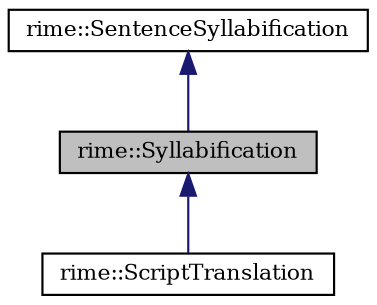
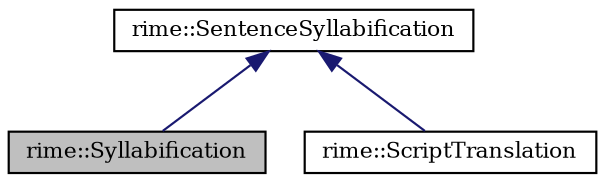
edge "rime::ScriptTranslation" -> "rime::Syllabification": now "rime::ScriptTranslation" -> "rime::SentenceSyllabification"
